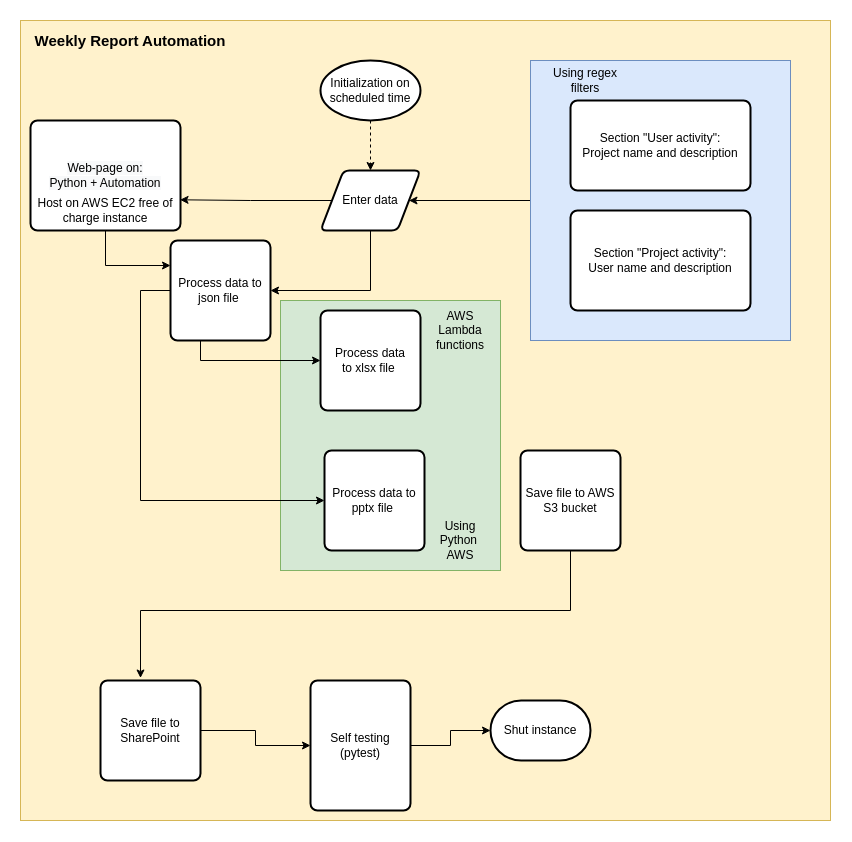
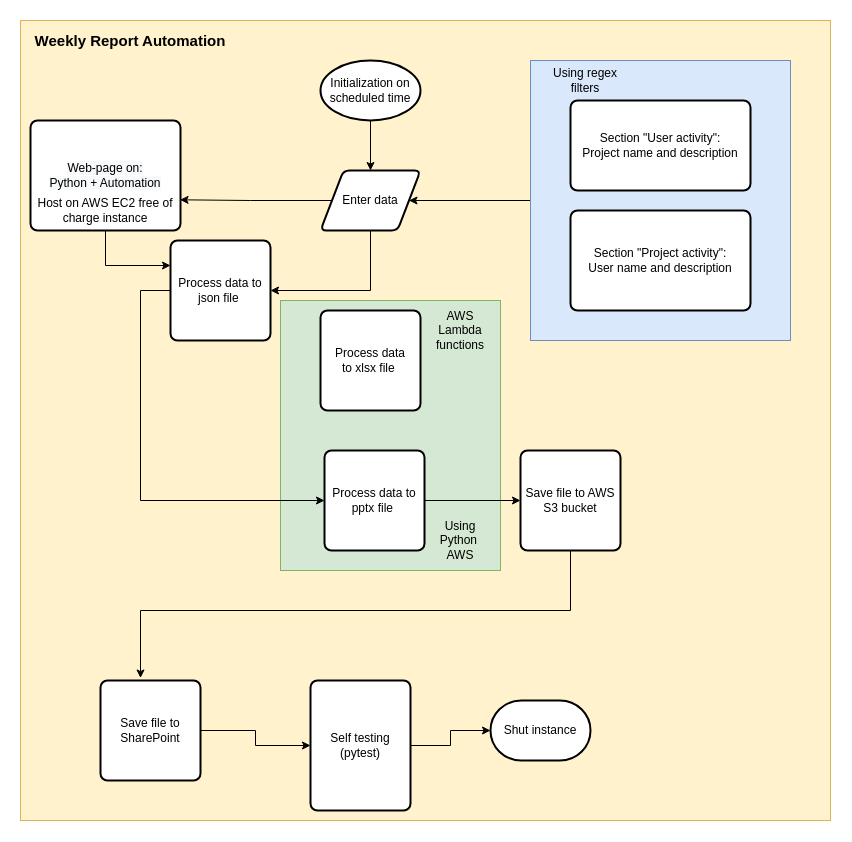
edge "Initialization on scheduled time" -> "Enter data": style dashed -> solid
edge "Process data to json file" -> "Process data to xlsx file": removed
edge "Process data to pptx file" -> "Save file to AWS S3 bucket": added
